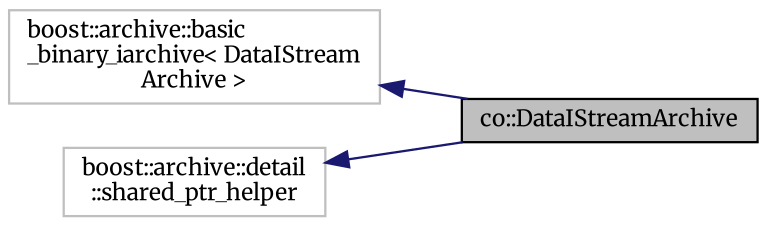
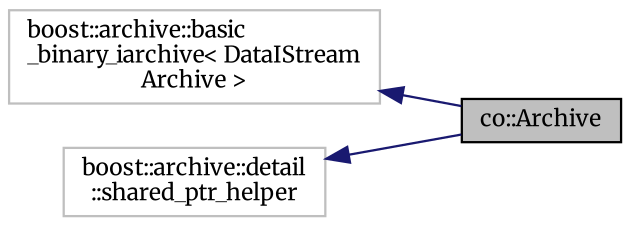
node "co::DataIStreamArchive": label "co::DataIStreamArchive" -> "co::Archive"
